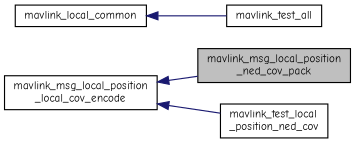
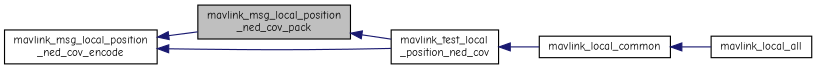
node "mavlink_test_all": label "mavlink_test_all" -> "mavlink_local_all"
edge "mavlink_test_local _position_ned_cov" -> "mavlink_msg_local_position _ned_cov_pack": added
edge "mavlink_local_common" -> "mavlink_test_local _position_ned_cov": added
node "mavlink_msg_local_position _local_cov_encode": label "mavlink_msg_local_position _local_cov_encode" -> "mavlink_msg_local_position _ned_cov_encode"
